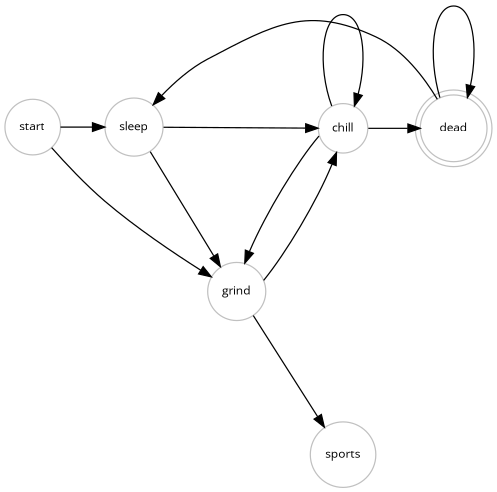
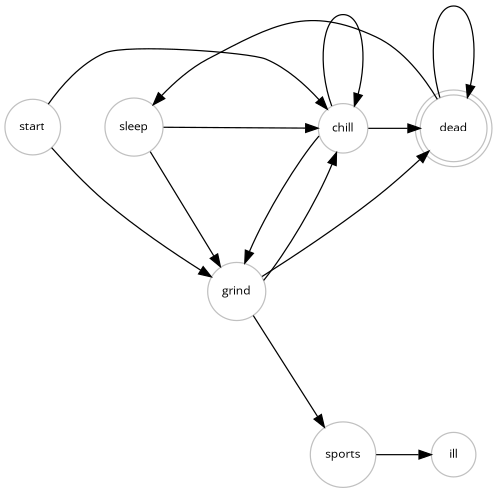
edge "start" -> "sleep": now "start" -> "chill"
edge "grind" -> "dead": added
node "ill": added
